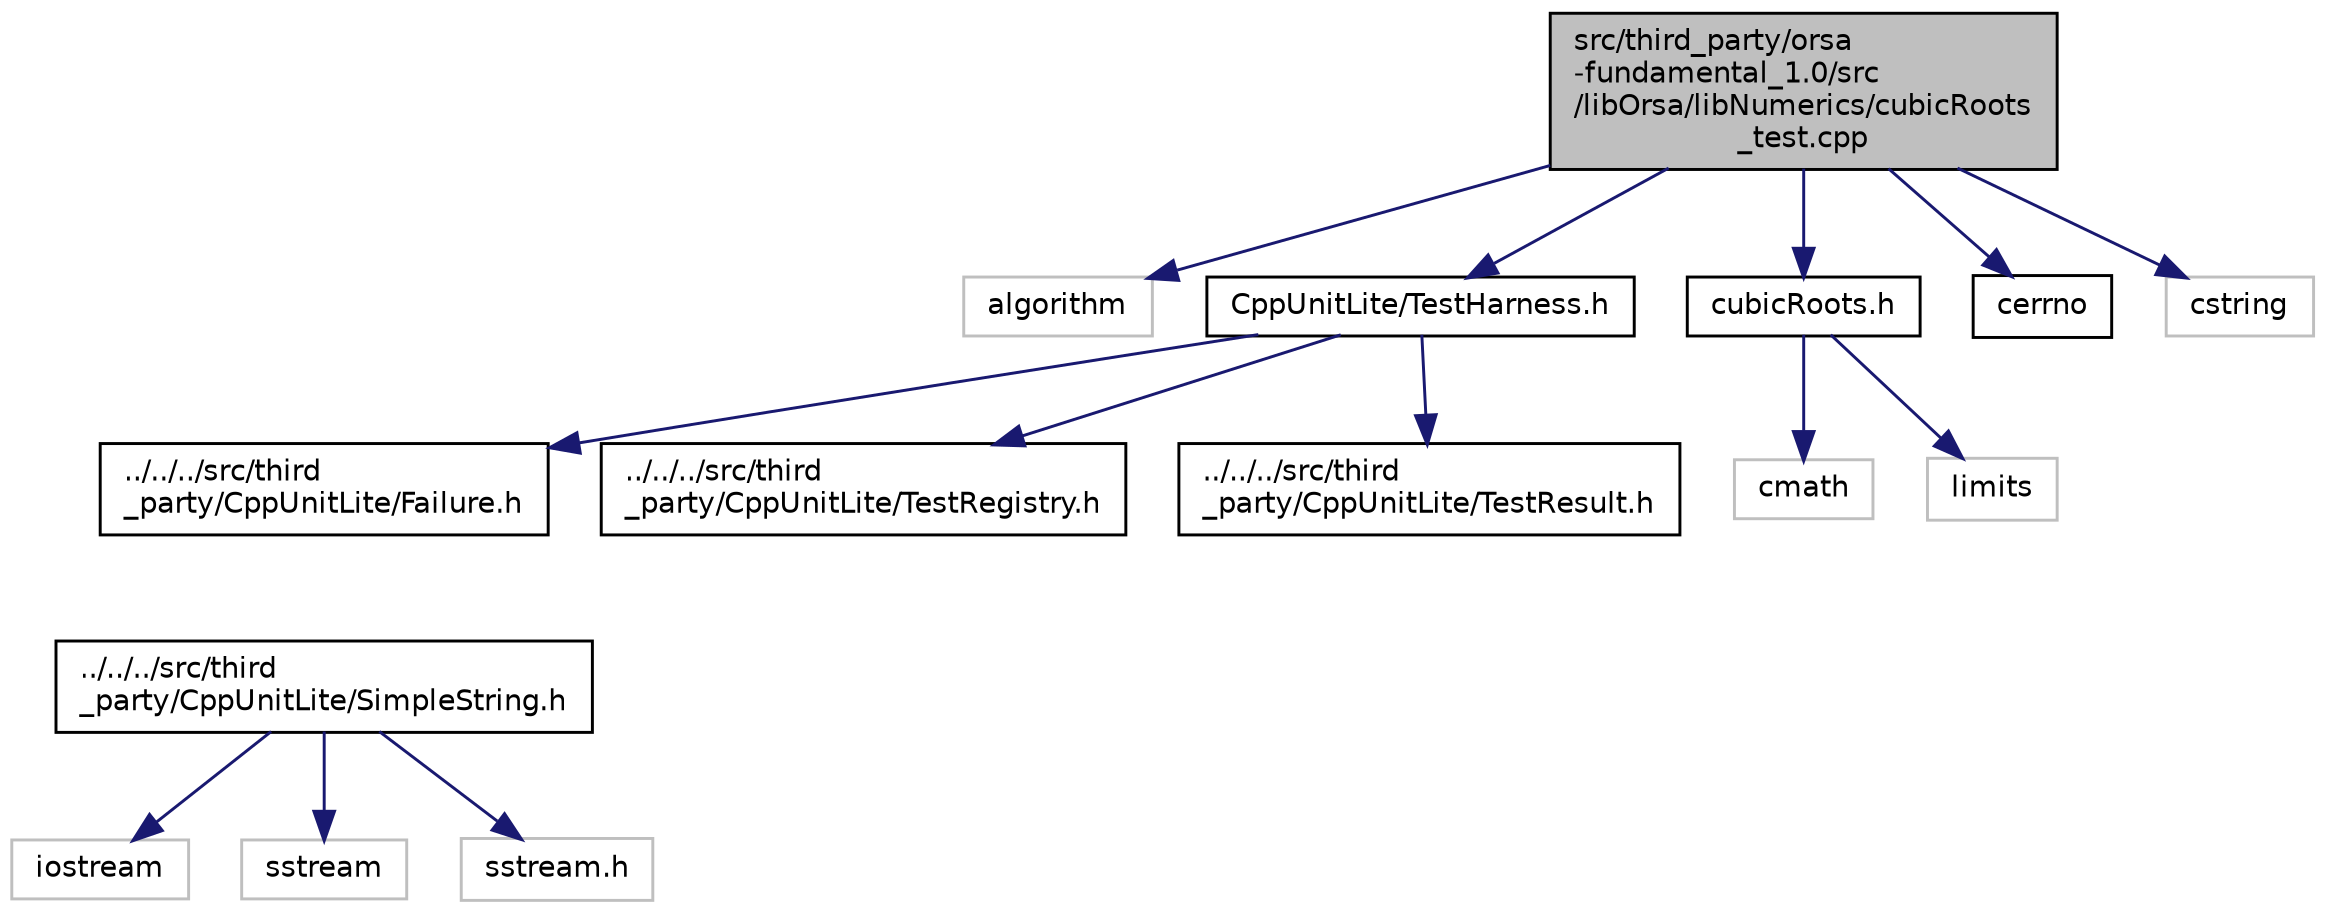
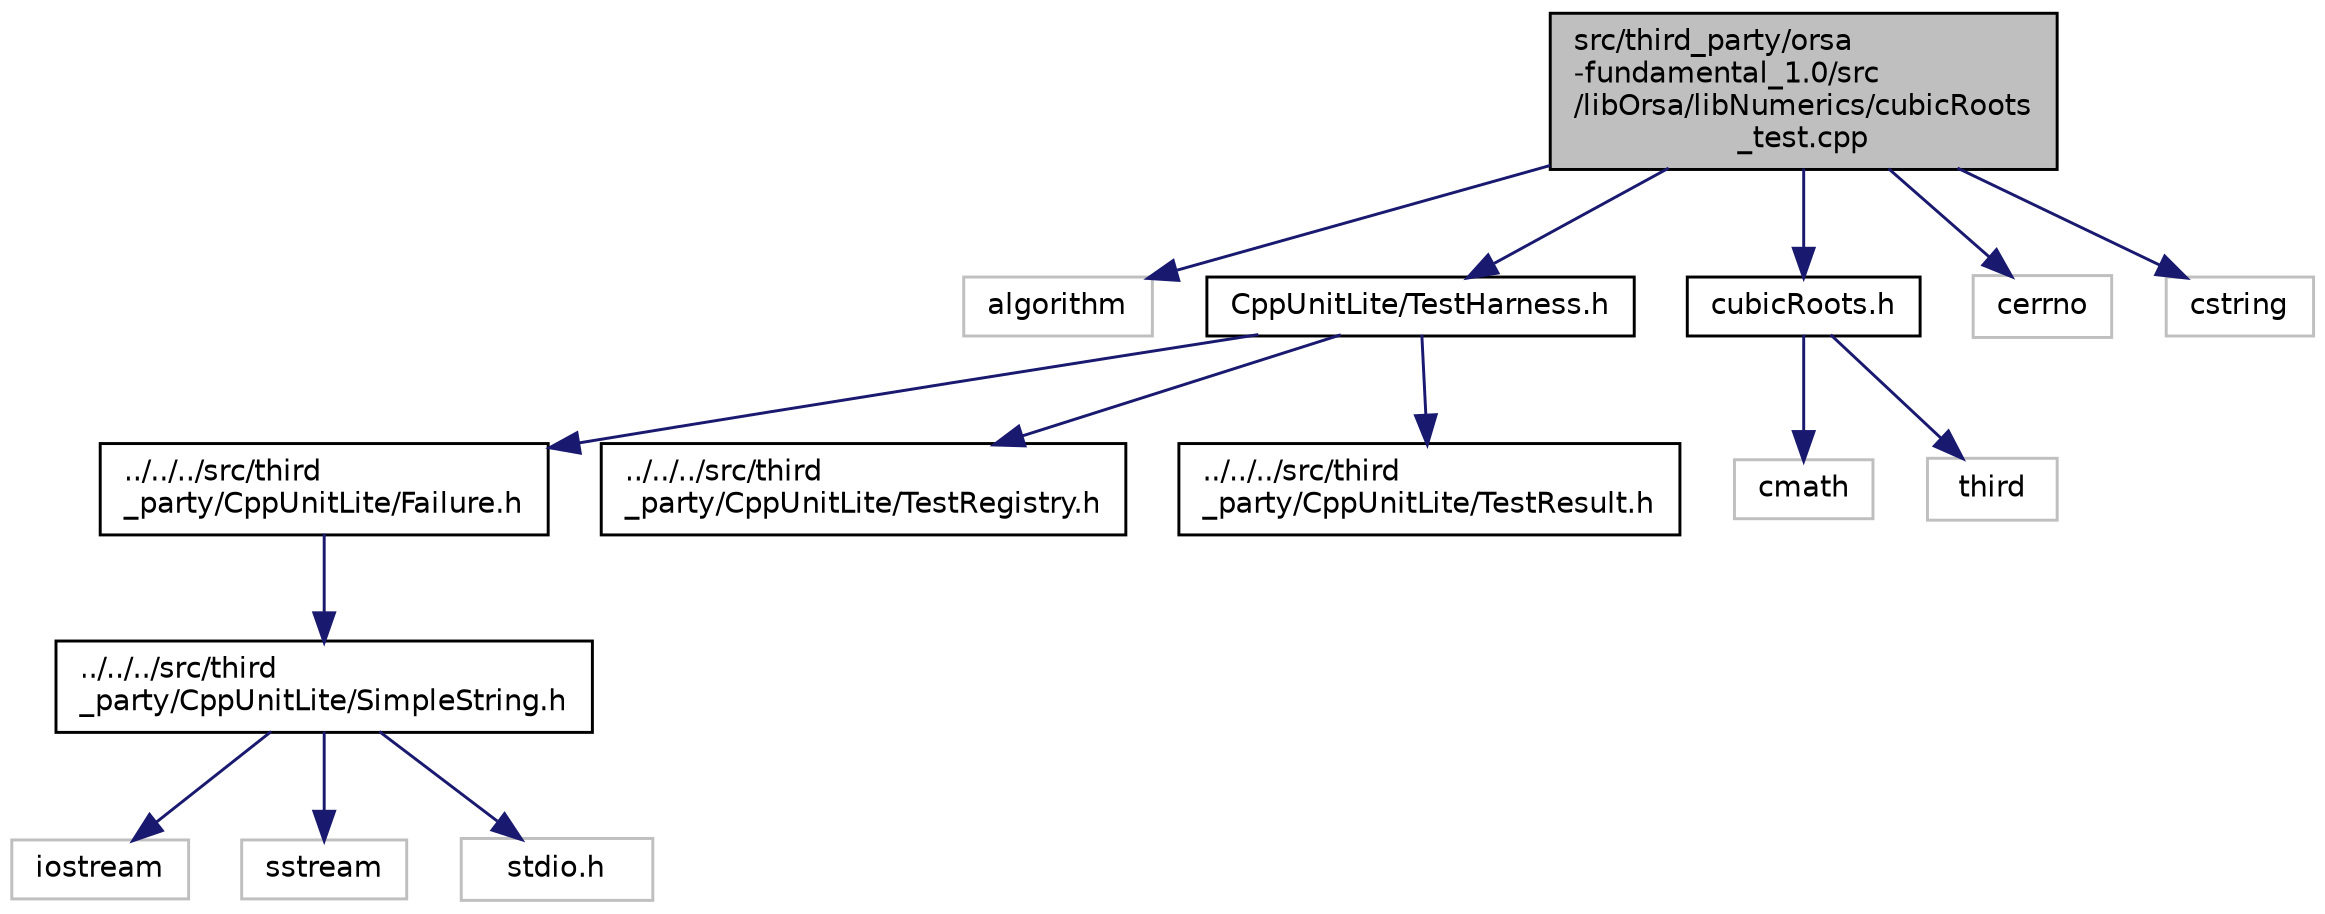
node "cerrno": color black -> grey75
node "limits": label "limits" -> "third"
edge "../../../src/third _party/CppUnitLite/Failure.h" -> "../../../src/third _party/CppUnitLite/SimpleString.h": added
node "sstream.h": label "sstream.h" -> "stdio.h"
